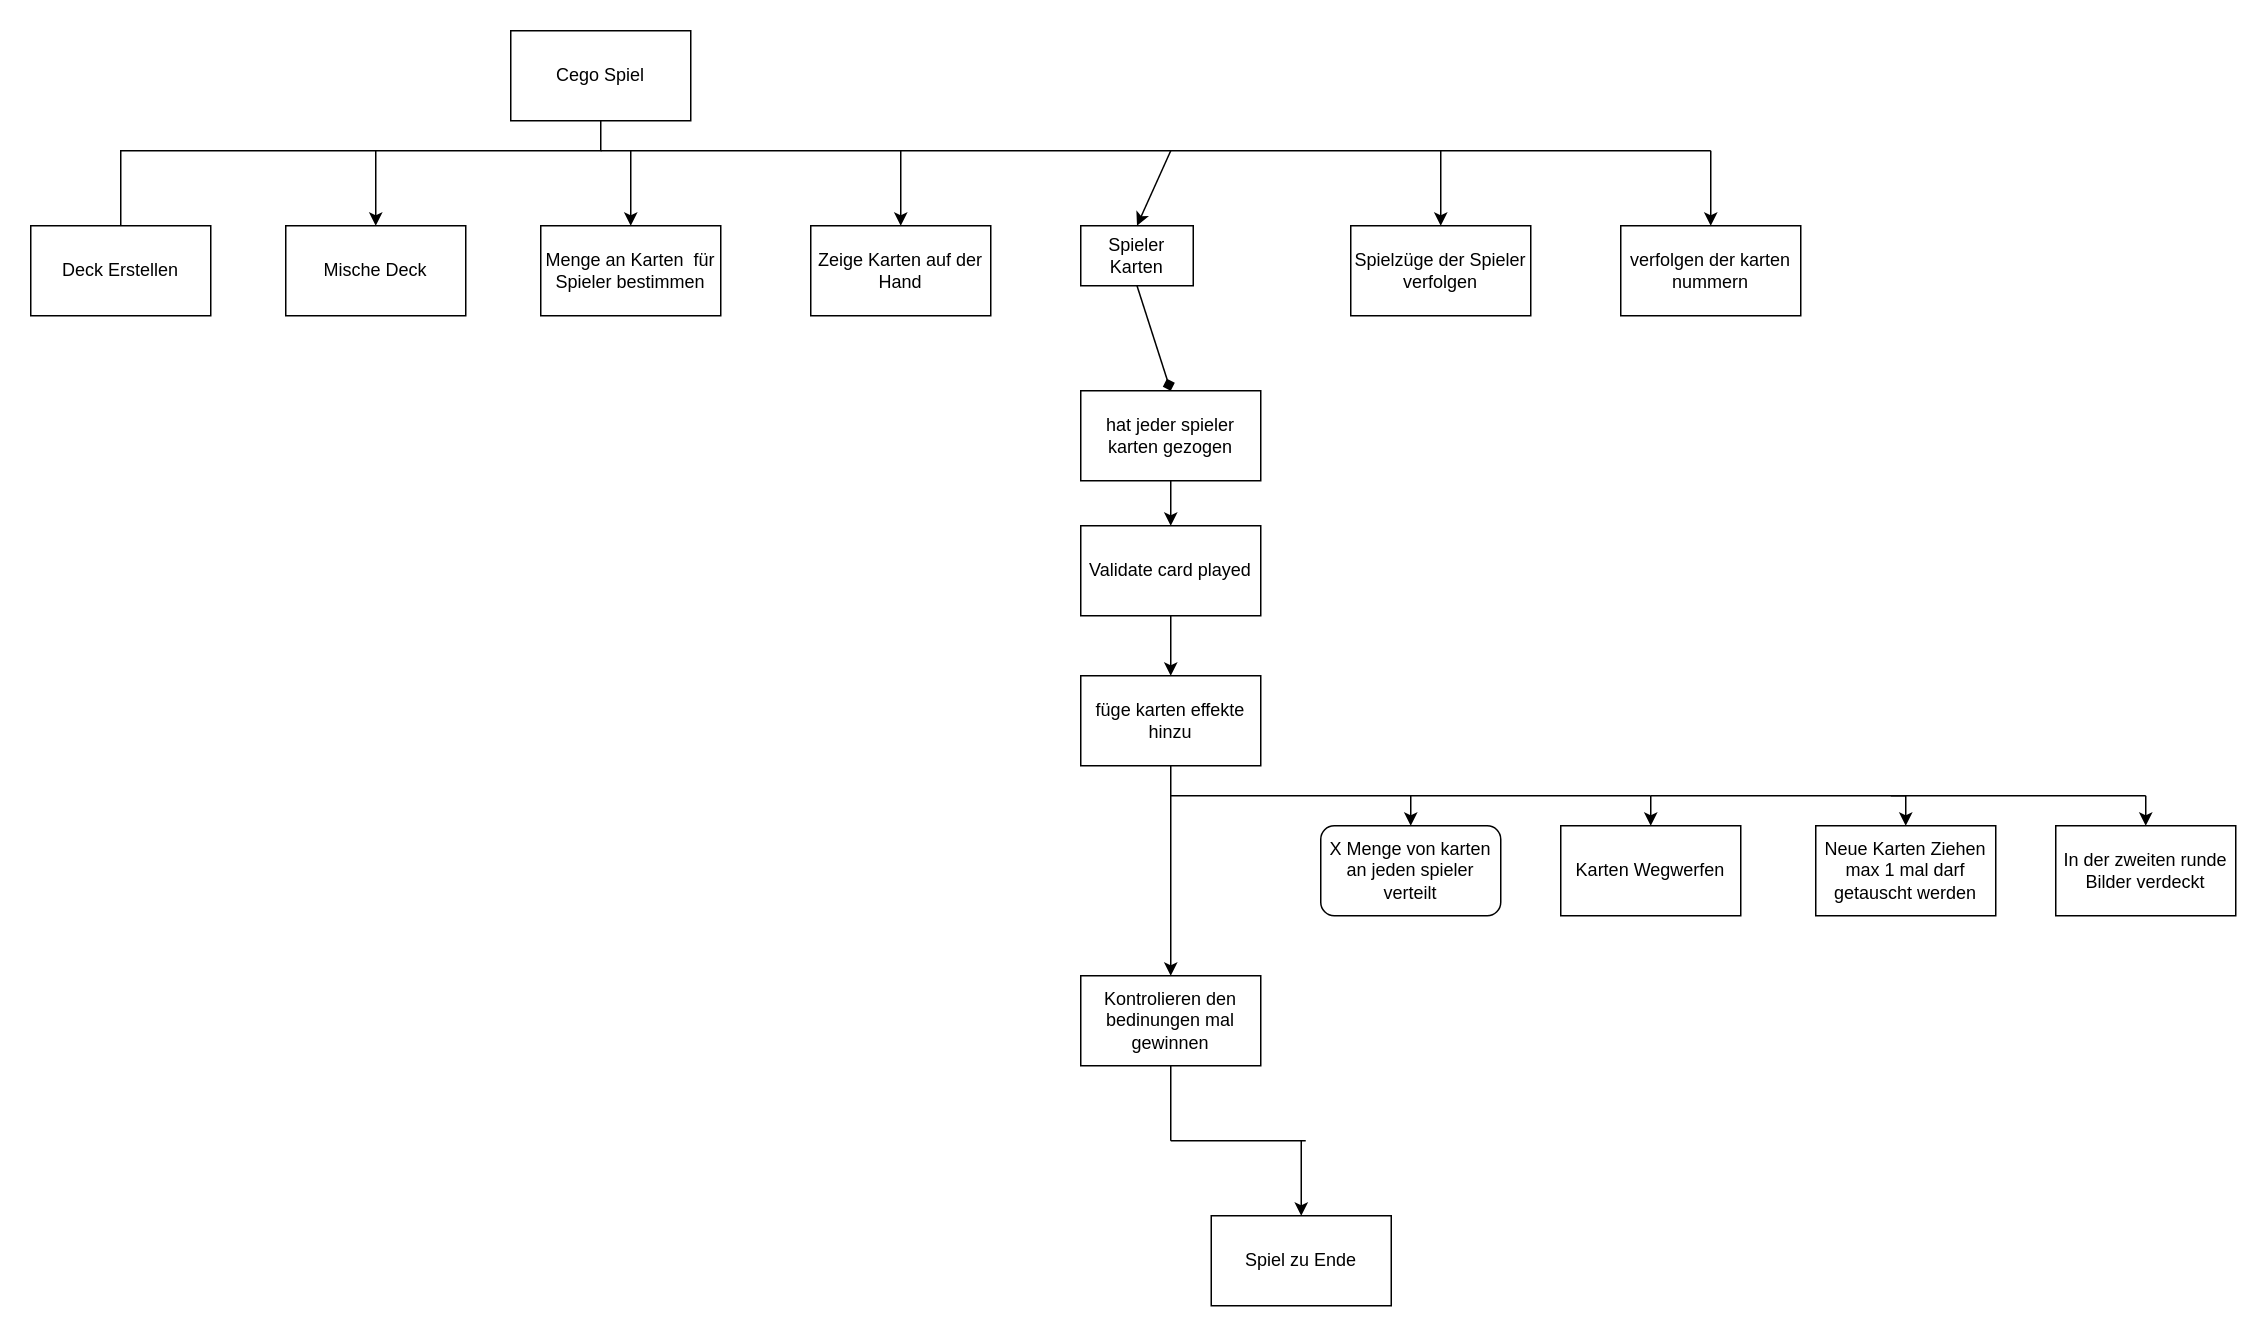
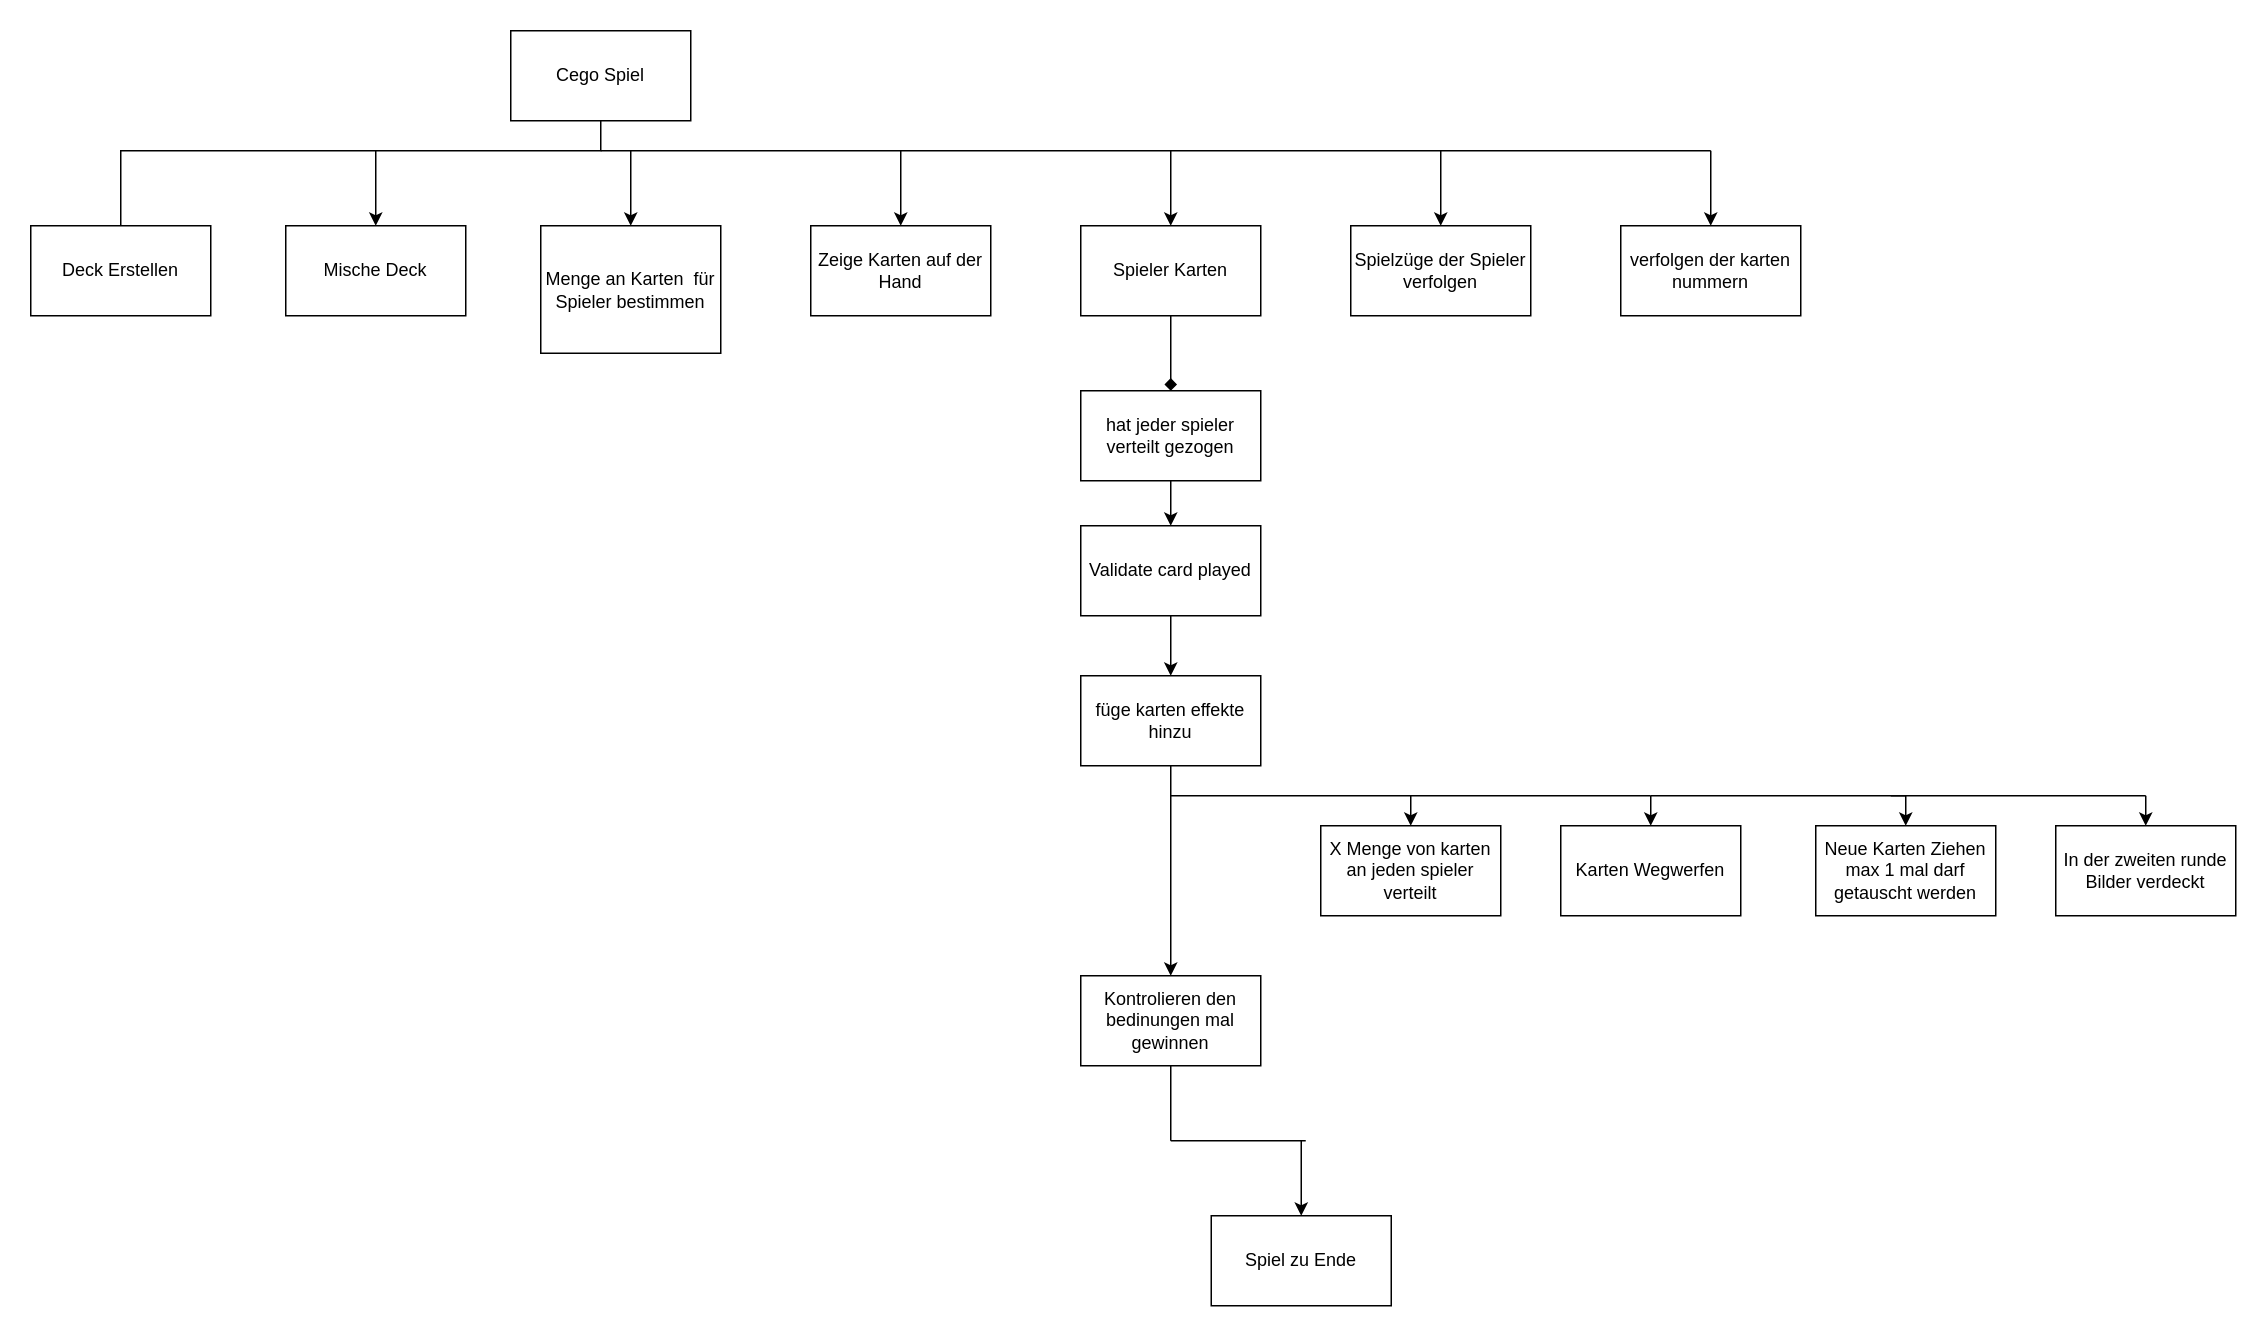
node "Spieler Karten": size 113x60 -> 180x90
node "Menge an Karten für Spieler bestimmen": size 180x90 -> 180x128
node "hat jeder spieler karten gezogen": label "hat jeder spieler karten gezogen" -> "hat jeder spieler verteilt gezogen"
node "X Menge von karten an jeden spieler verteilt": shape rounded rectangle -> rectangle
